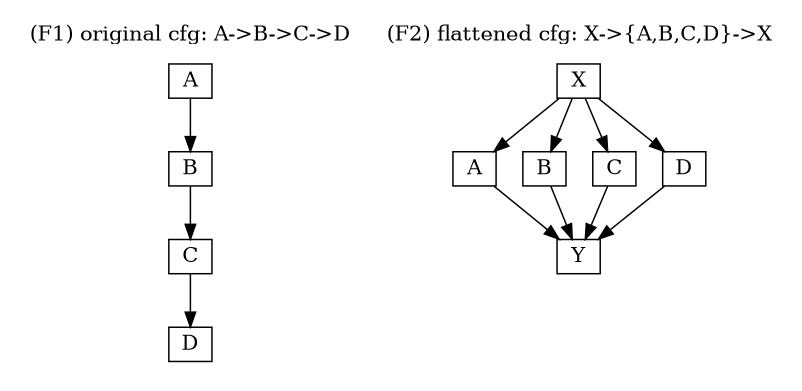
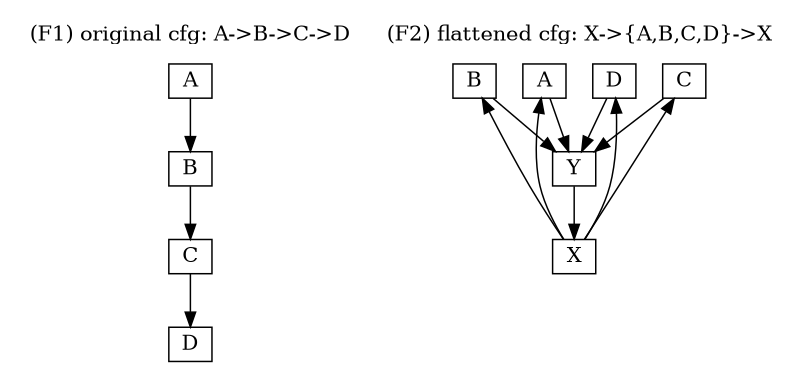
edge "Y" -> "X": added
